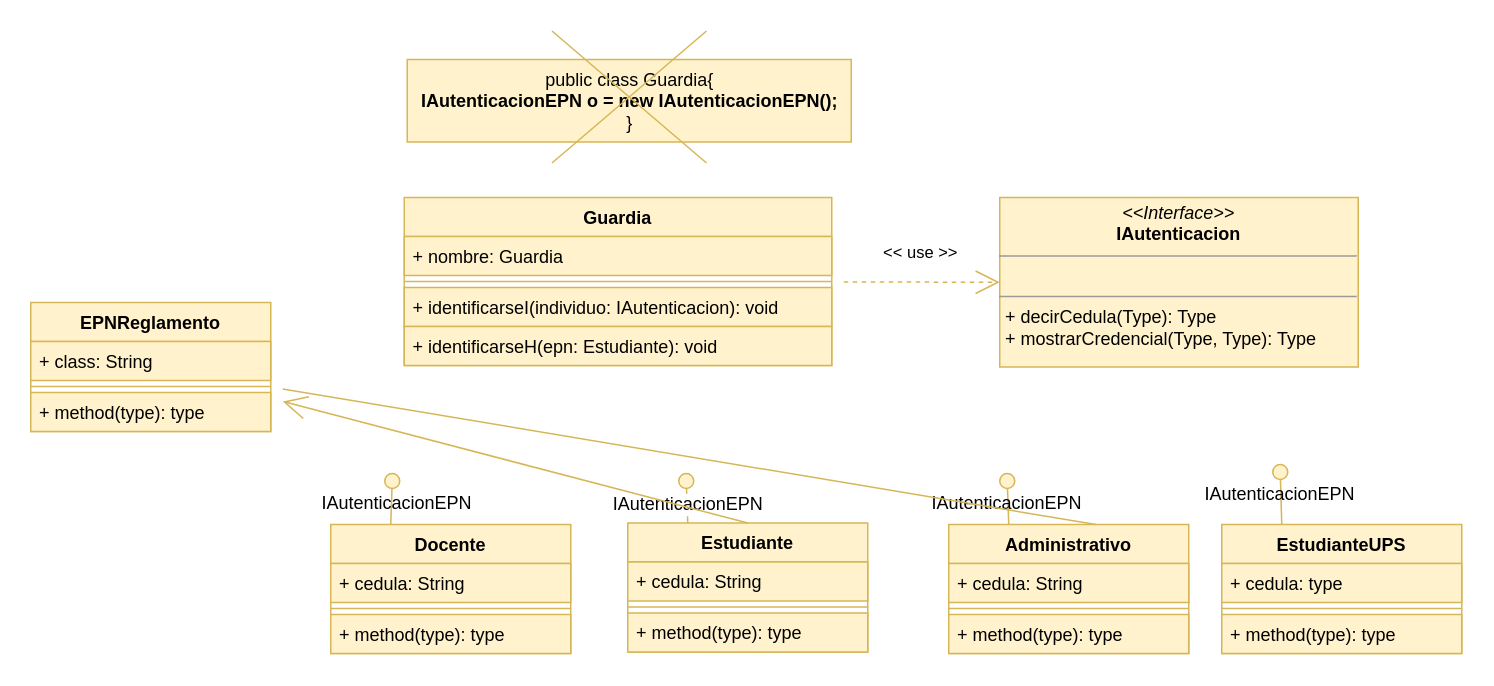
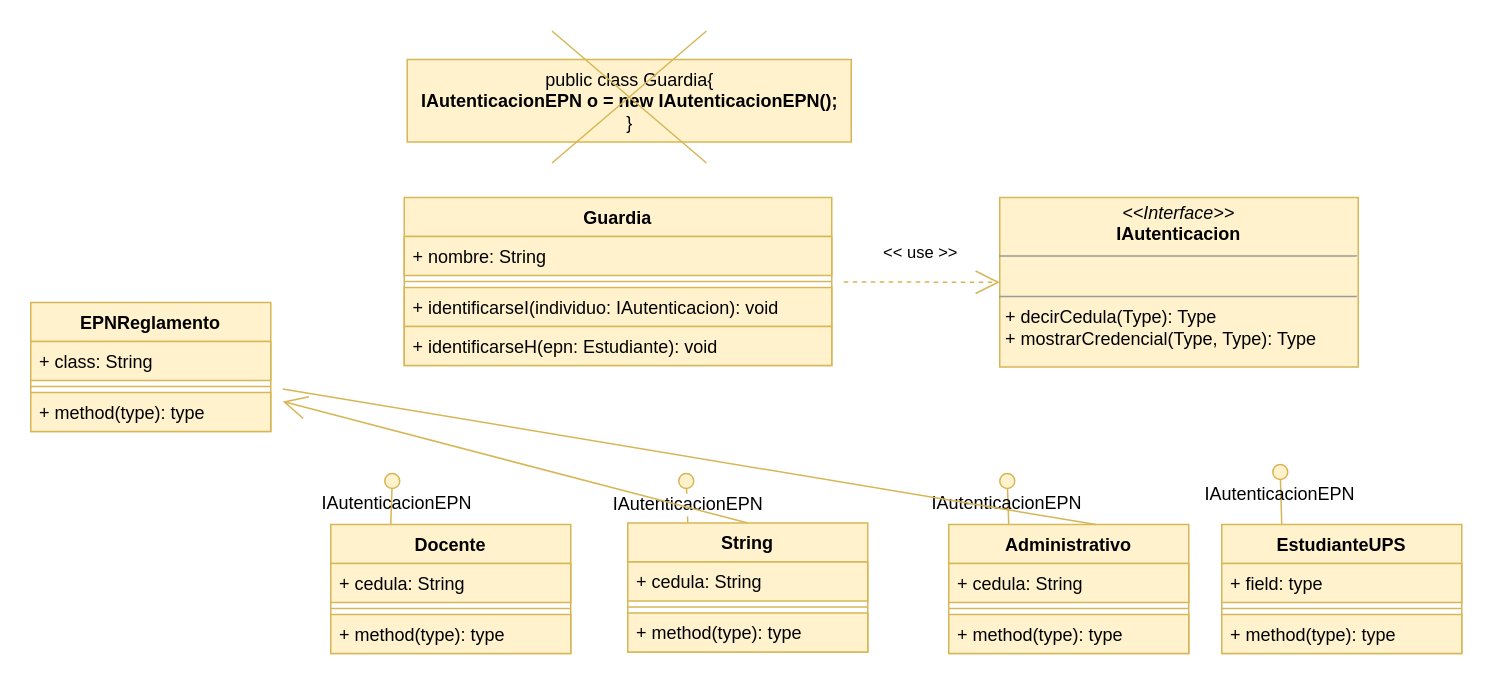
node "+ nombre: Guardia": label "+ nombre: Guardia" -> "+ nombre: String"
node "Estudiante": label "Estudiante" -> "String"
node "+ cedula: type": label "+ cedula: type" -> "+ field: type"
